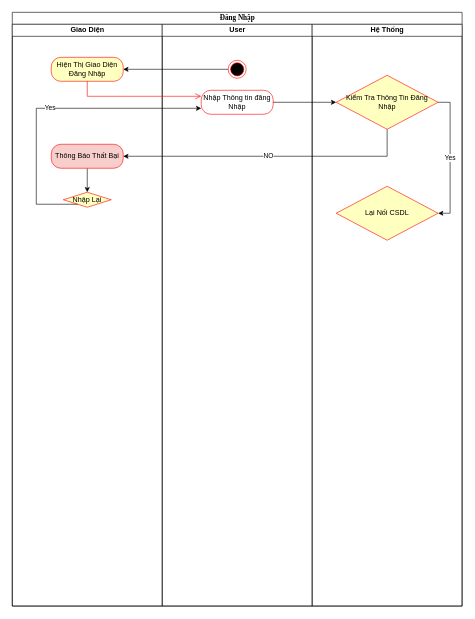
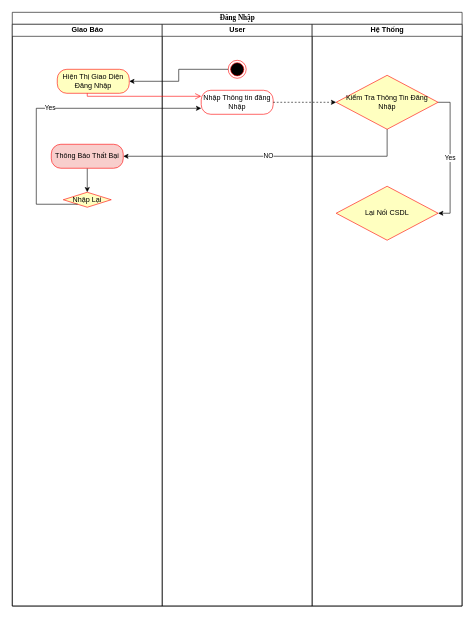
node "Giao Diện": label "Giao Diện" -> "Giao Báo"
node "Hiện Thị Giao Diện Đăng Nhập": moved (87, 69) -> (93, 81)
edge "Nhập Thông tin đăng Nhập" -> "Kiểm Tra Thông Tin Đăng Nhập": style solid -> dashed
